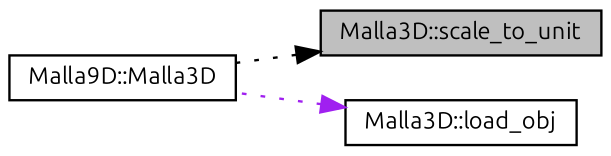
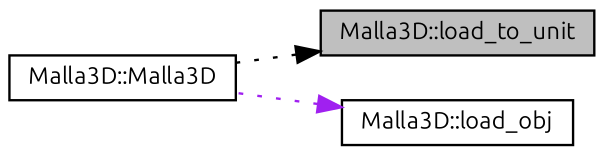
node "Malla3D::scale_to_unit": label "Malla3D::scale_to_unit" -> "Malla3D::load_to_unit"
node "Malla9D::Malla3D": label "Malla9D::Malla3D" -> "Malla3D::Malla3D"
